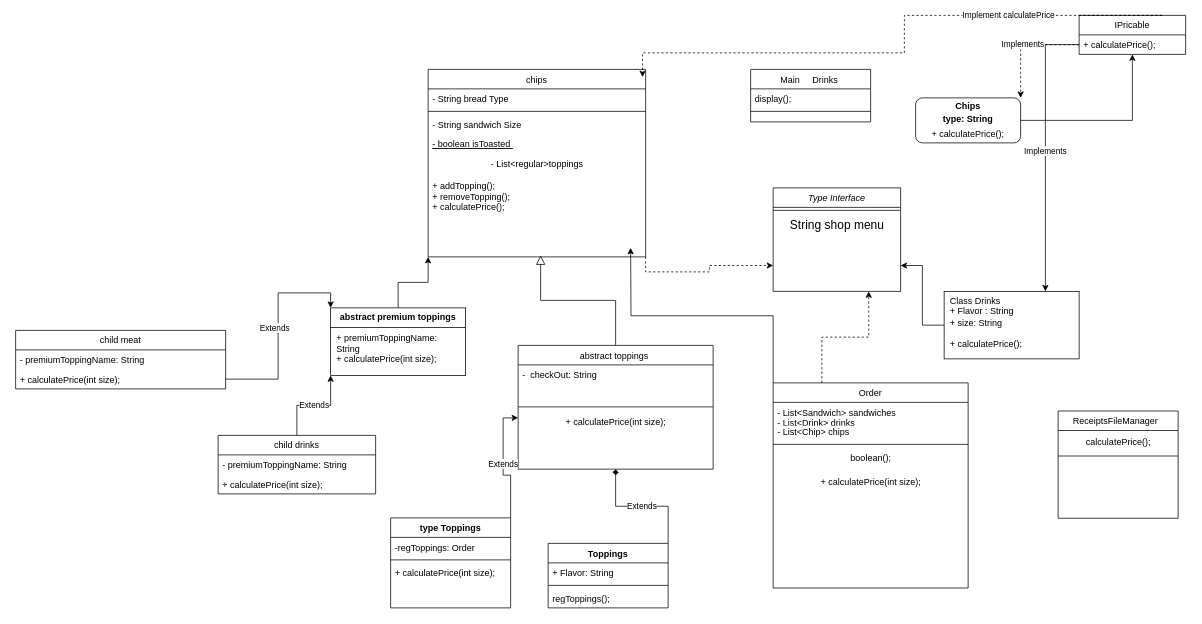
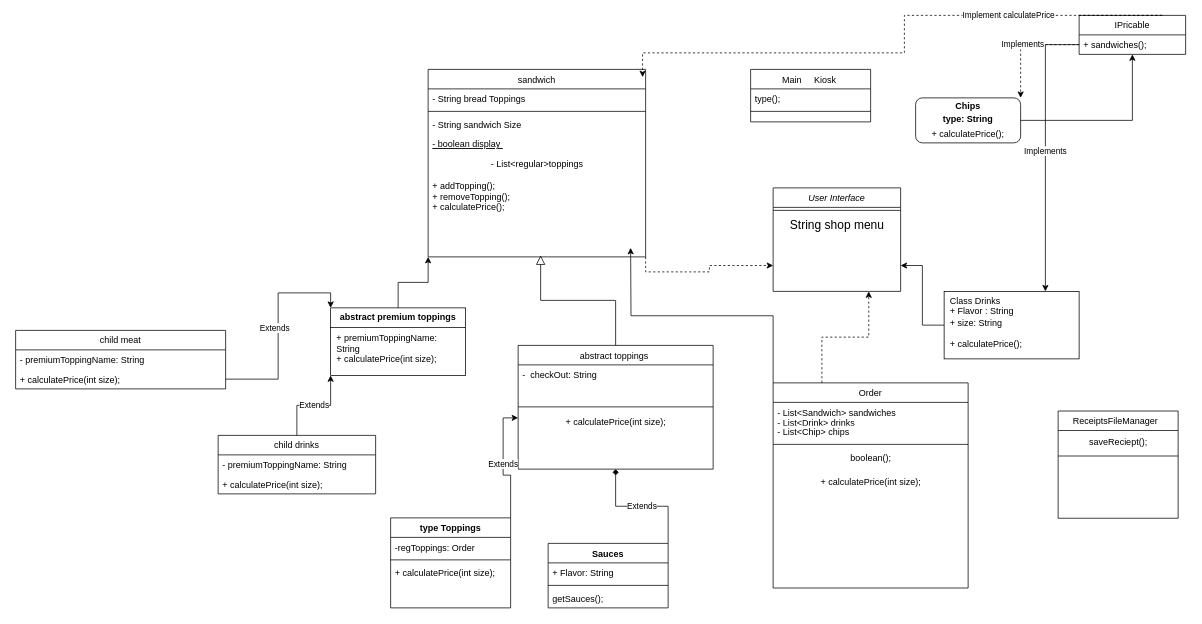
node "+ calculatePrice();": label "+ calculatePrice();" -> "+ sandwiches();"
node "chips": label "chips" -> "sandwich"
node "Main Drinks": label "Main Drinks" -> "Main Kiosk"
node "- String bread Type": label "- String bread Type" -> "- String bread Toppings"
node "display();": label "display();" -> "type();"
node "- boolean isToasted": label "- boolean isToasted" -> "- boolean display"
node "Type Interface": label "Type Interface" -> "User Interface"
node "calculatePrice();": label "calculatePrice();" -> "saveReciept();"
node "Toppings": label "Toppings" -> "Sauces"
node "regToppings();": label "regToppings();" -> "getSauces();"
